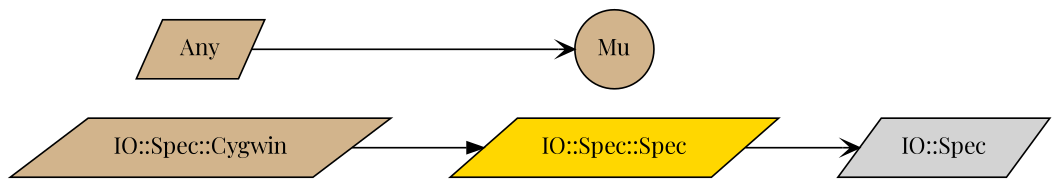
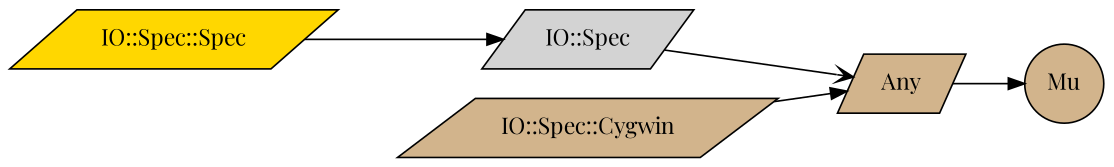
edge "Any" -> "Mu": arrowhead vee -> normal
edge "IO::Spec" -> "Any": added
edge "IO::Spec::Cygwin" -> "IO::Spec::Spec": now "IO::Spec::Cygwin" -> "Any"
edge "IO::Spec::Spec" -> "IO::Spec": arrowhead vee -> normal
